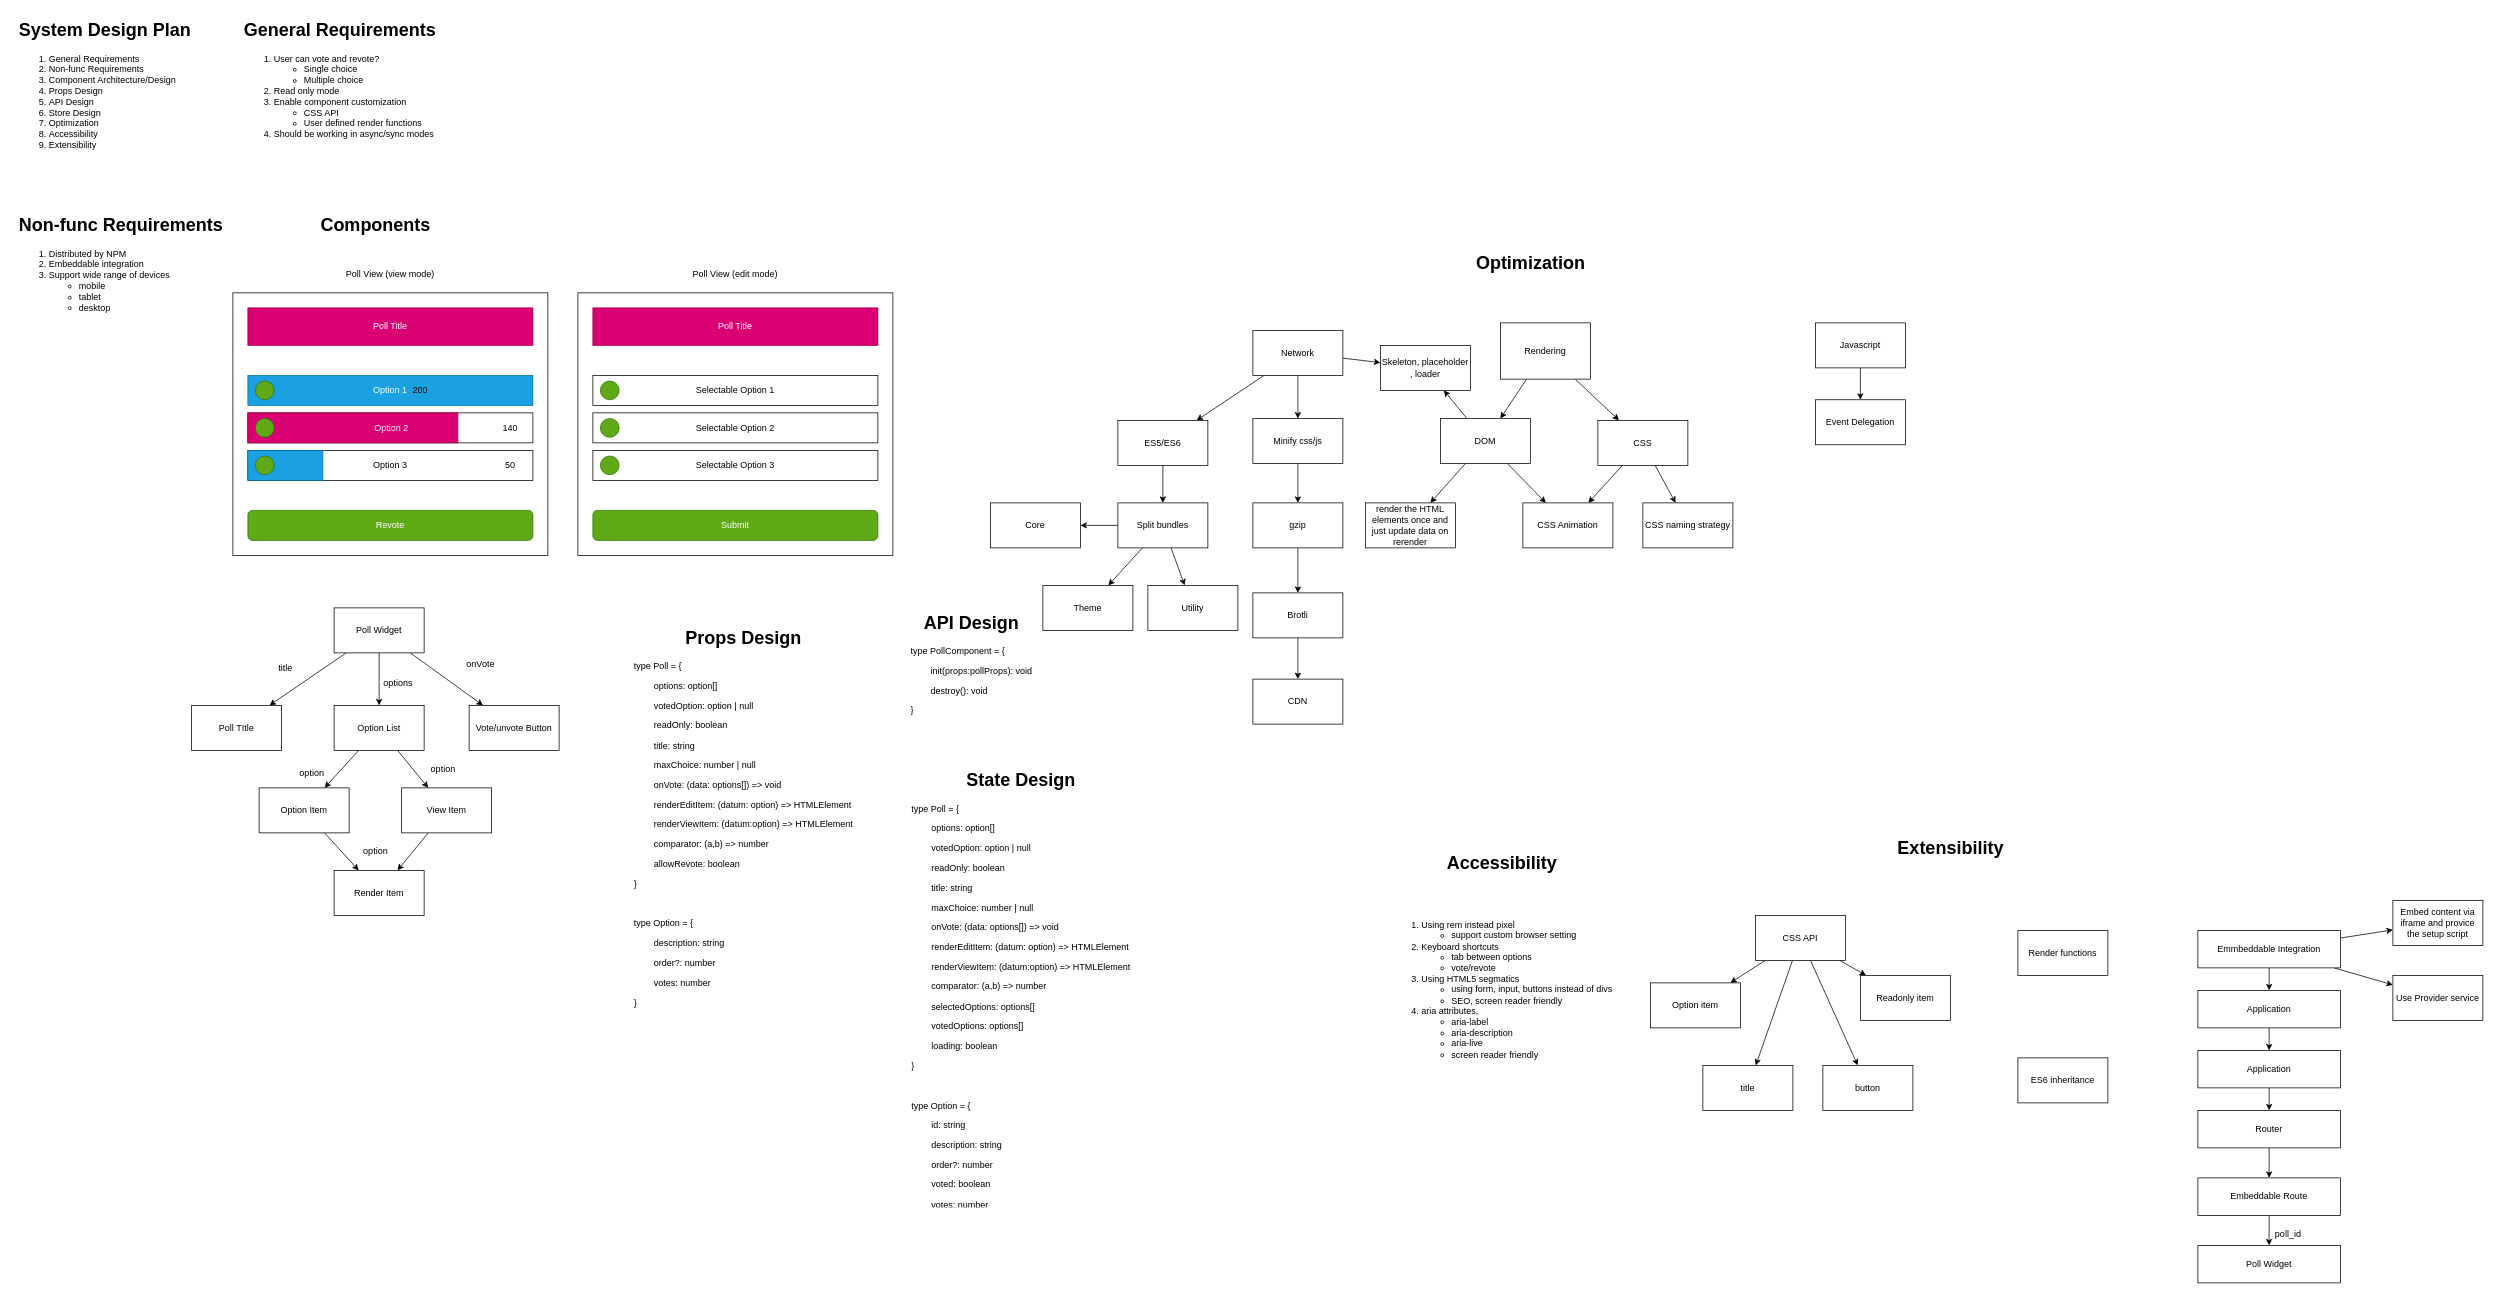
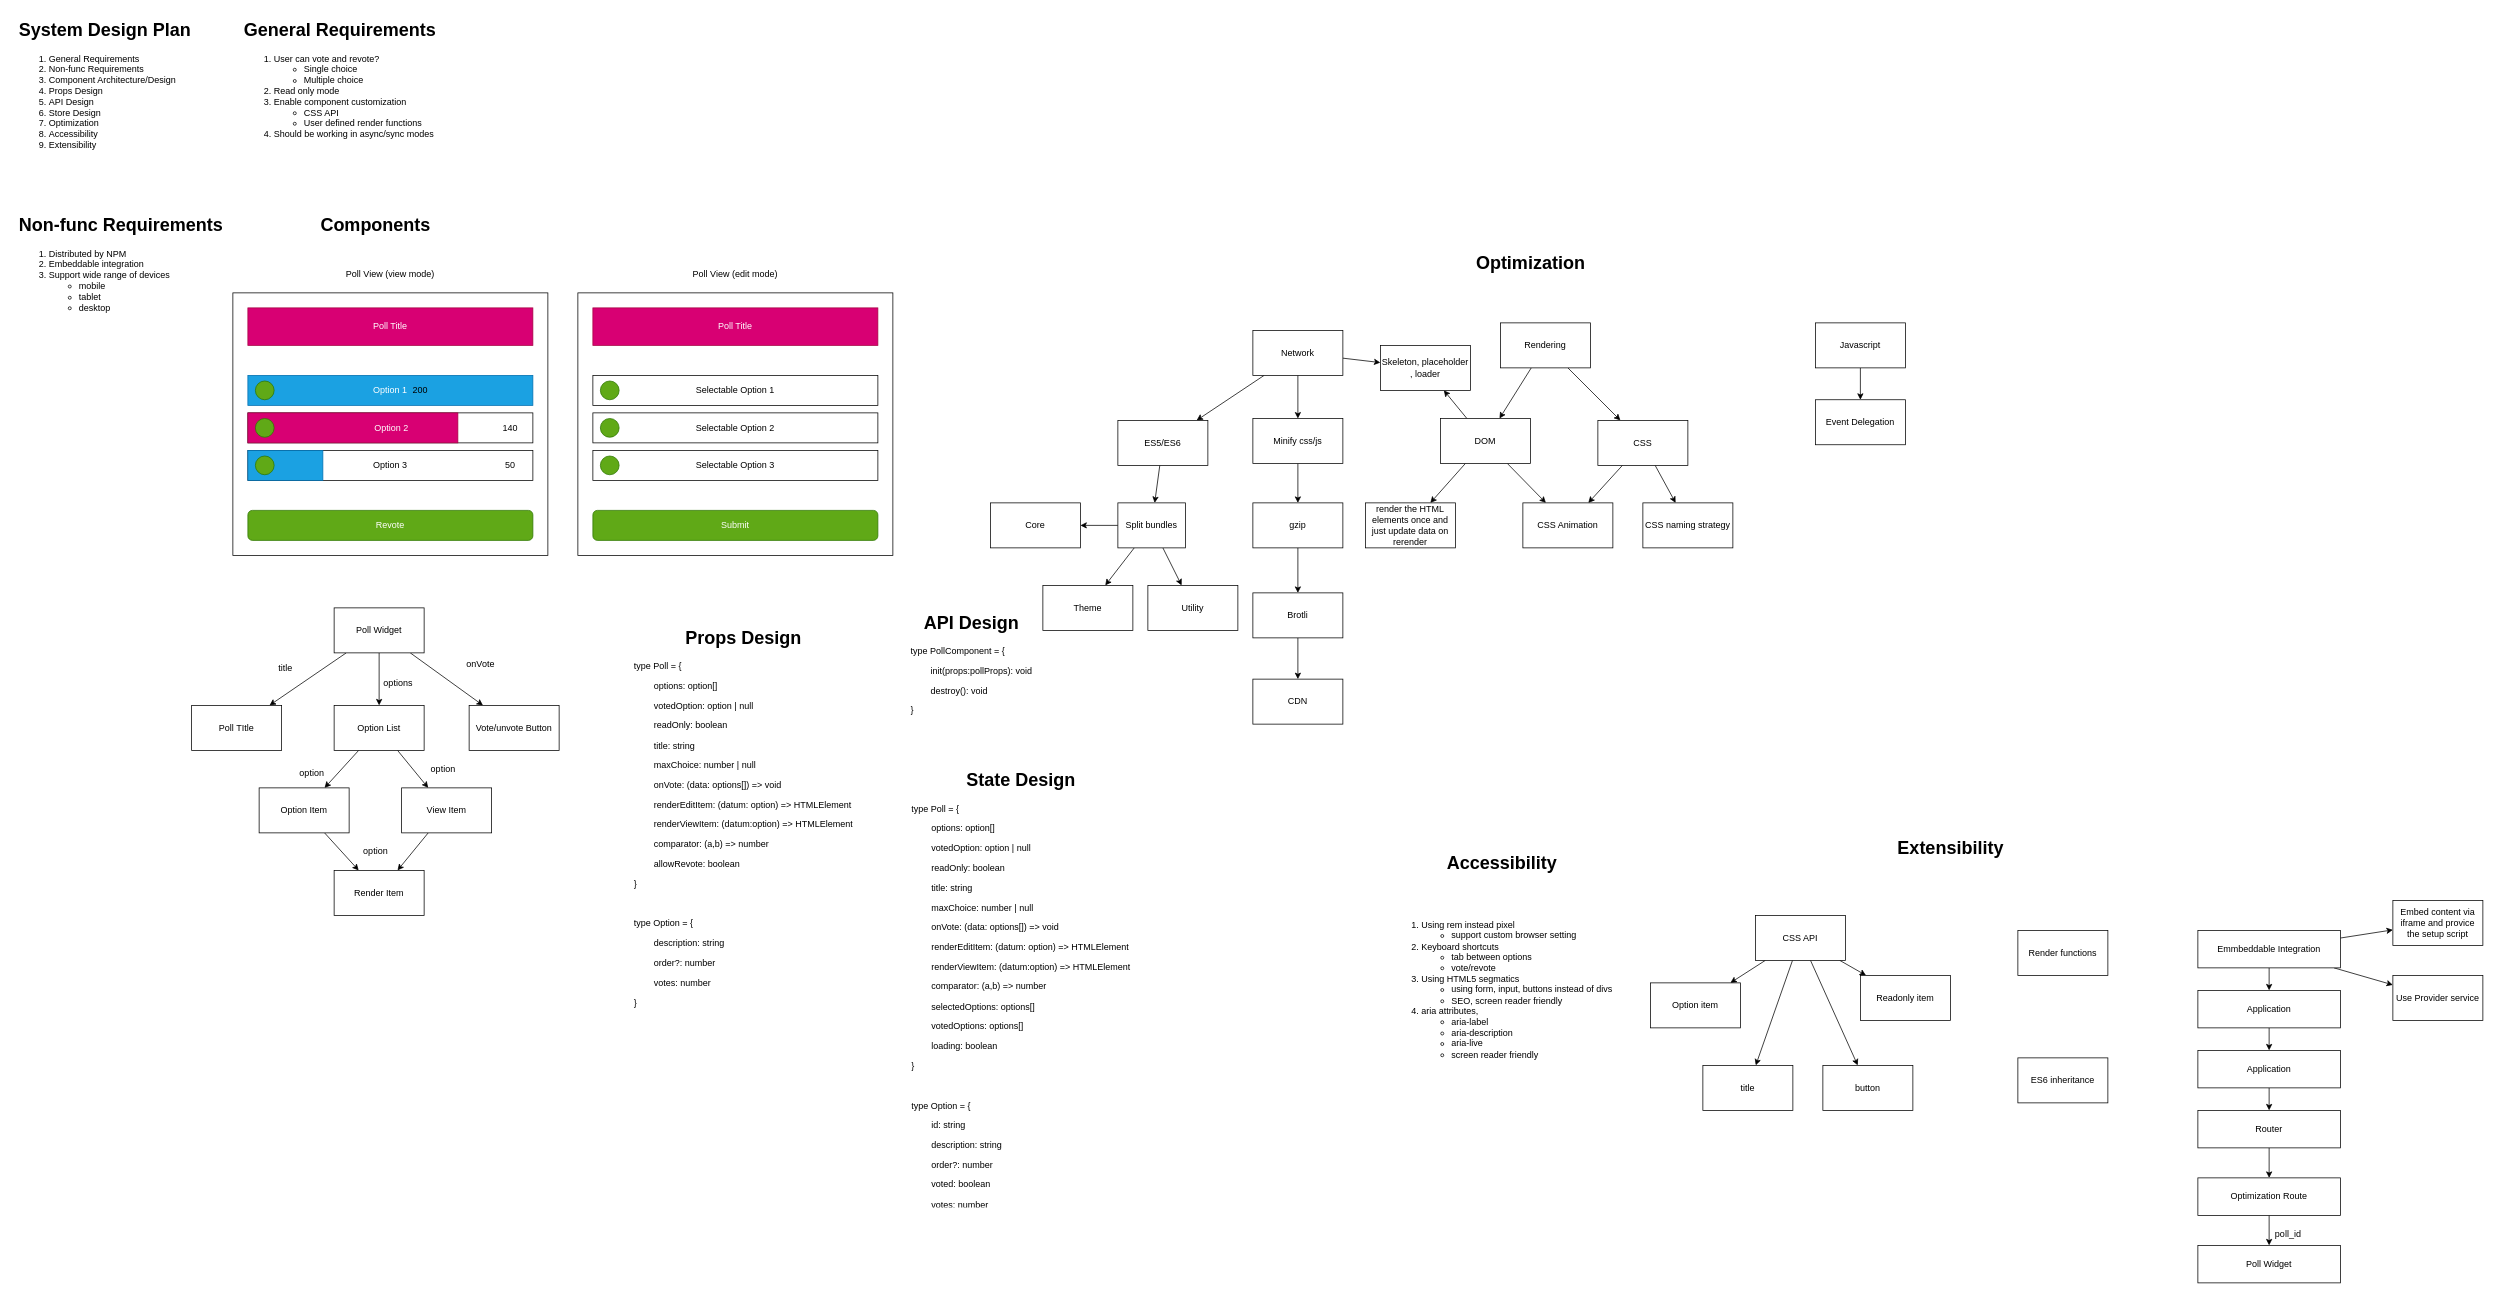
node "Rendering": size 90x56 -> 90x45
node "Split bundles": size 90x45 -> 68x45
node "Embeddable Route": label "Embeddable Route" -> "Optimization Route"
